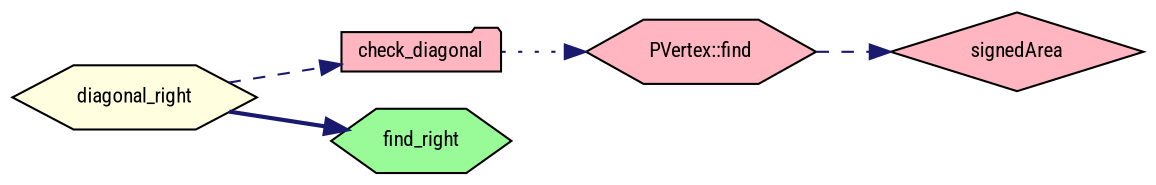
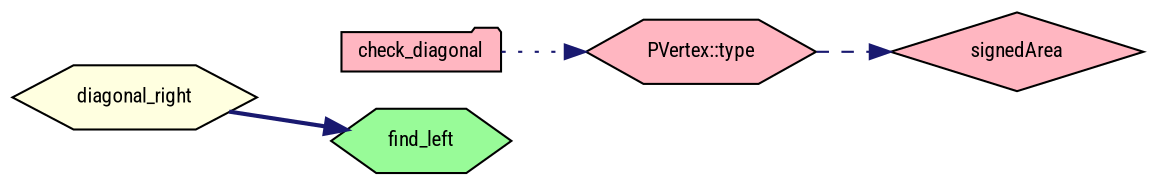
node "PVertex::find": label "PVertex::find" -> "PVertex::type"
edge "diagonal_right" -> "check_diagonal": removed
node "find_right": label "find_right" -> "find_left"
